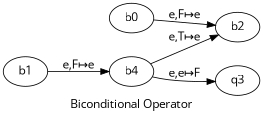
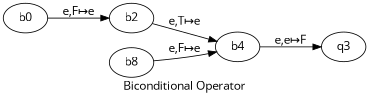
edge "b4" -> "b2": reversed
node "b1": label "b1" -> "b8"
